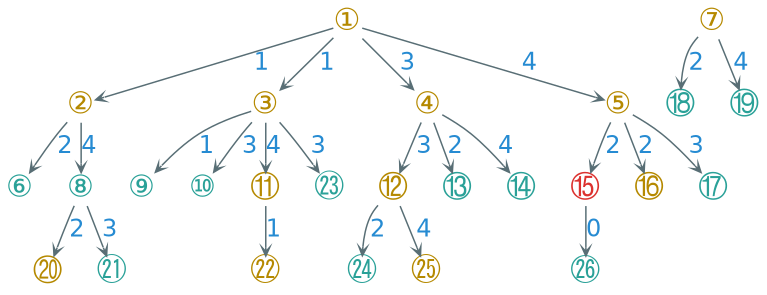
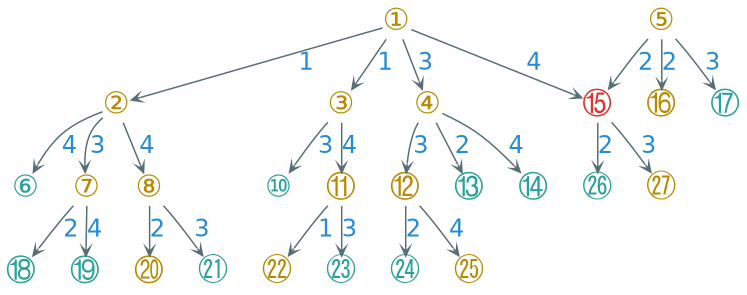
edge "①" -> "⑤": now "①" -> "⑮"
edge "②" -> "⑦": added, label "3"
edge "③" -> "㉓": now "⑪" -> "㉓"
edge "②" -> "⑥": label "2" -> "4"
node "⑧": fontcolor #2aa198 -> #b58900
node "⑨": removed
node "㉗": added
edge "⑮" -> "㉖": label "0" -> "2"
